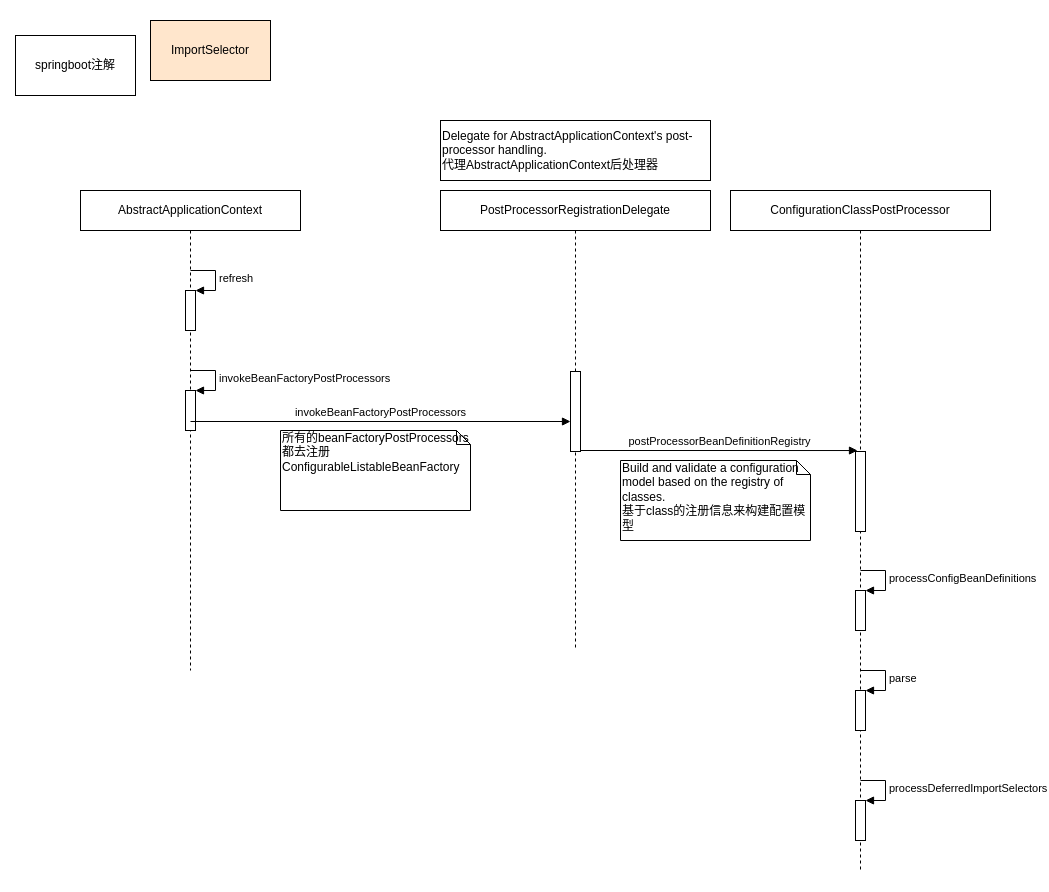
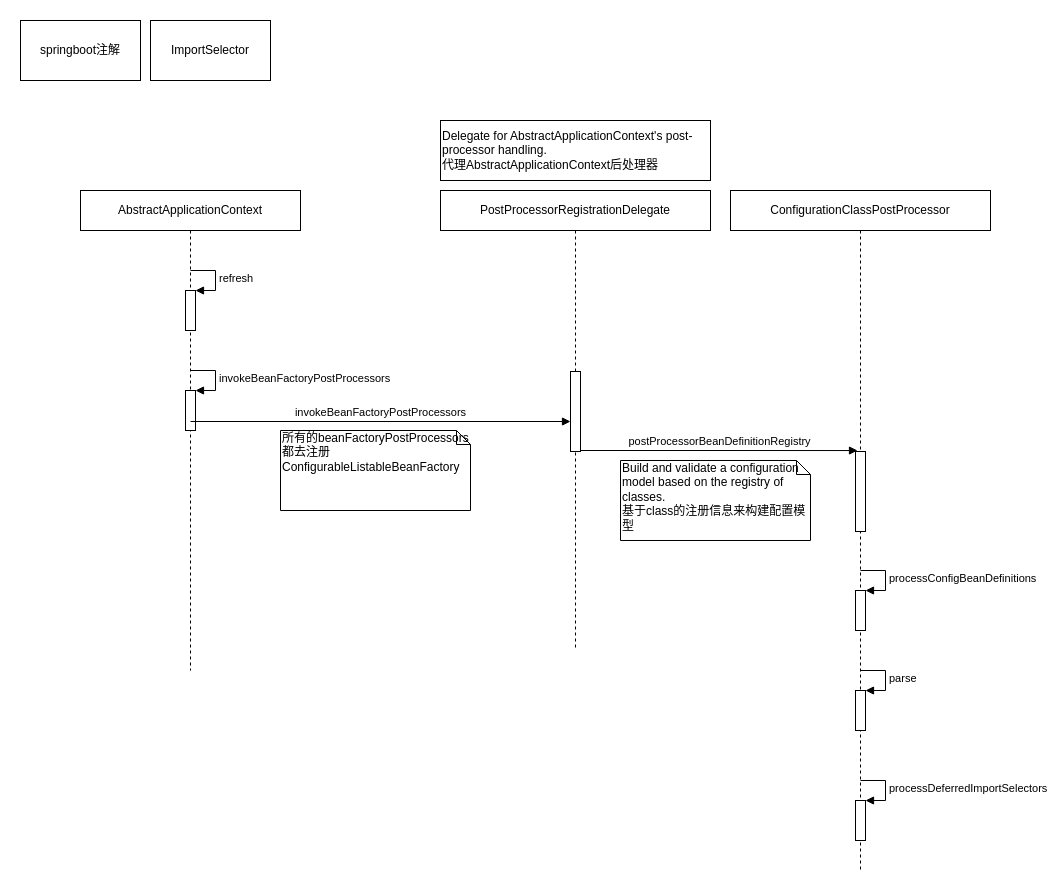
node "ImportSelector": fillcolor #ffe6cc -> #ffffff
node "springboot注解": moved (76, 66) -> (81, 51)
